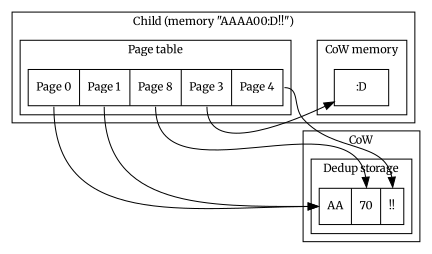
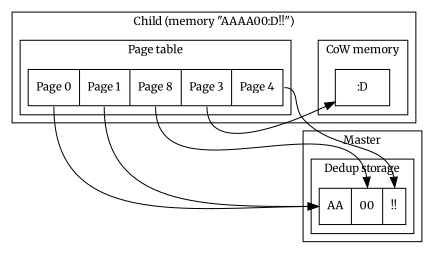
cluster "CoW": label "CoW" -> "Master"
node "AA": text "70" -> "00"
